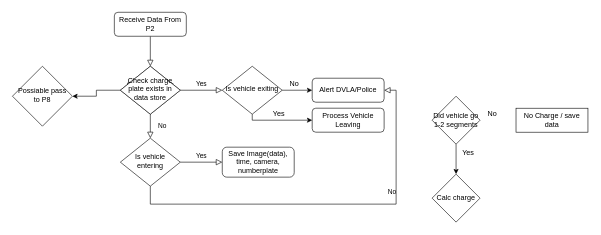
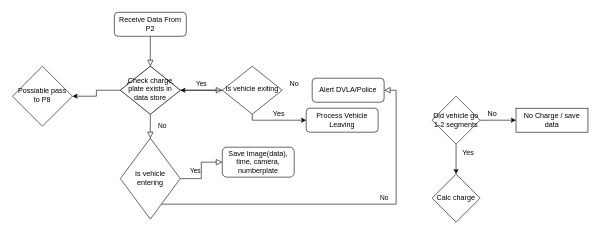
edge "Is vehicle exiting" -> "Alert DVLA/Police": now "Is vehicle exiting" -> "Check charge plate exists in data store"
node "Process Vehicle Leaving": moved (348, 120) -> (342, 120)
edge "Did vehicle go 1-2 segments" -> "No Charge / save data": added
node "Is vehicle entering": size 60x48 -> 60x81
